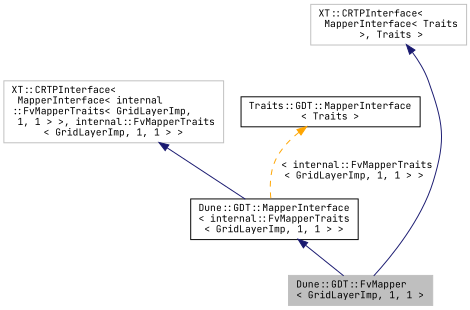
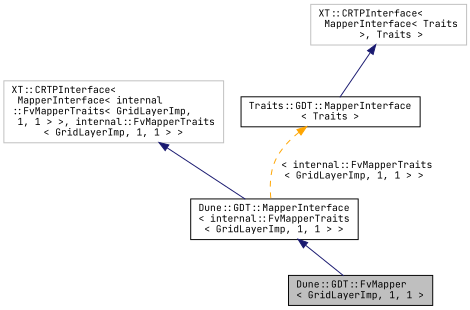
edge "Dune::GDT::FvMapper < GridLayerImp, 1, 1 >" -> "XT::CRTPInterface< MapperInterface< Traits >, Traits >": now "Traits::GDT::MapperInterface < Traits >" -> "XT::CRTPInterface< MapperInterface< Traits >, Traits >"
node "Dune::GDT::FvMapper < GridLayerImp, 1, 1 >": color grey75 -> black
